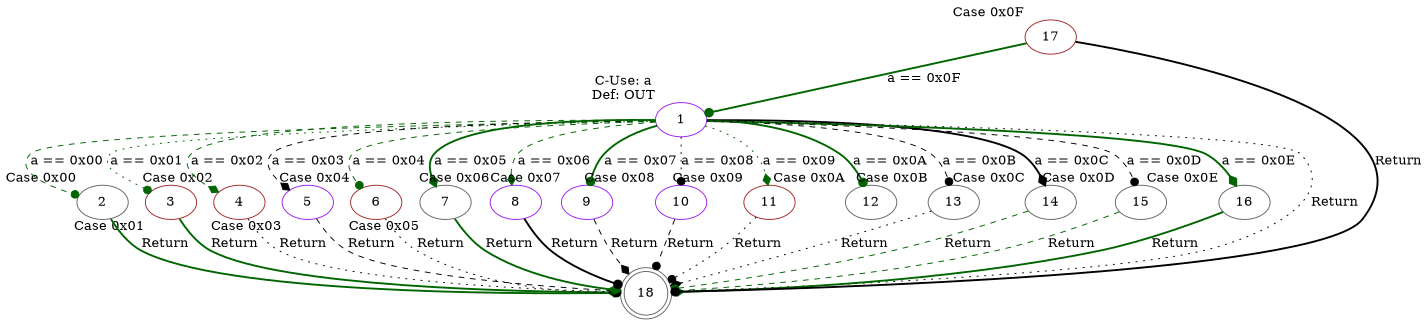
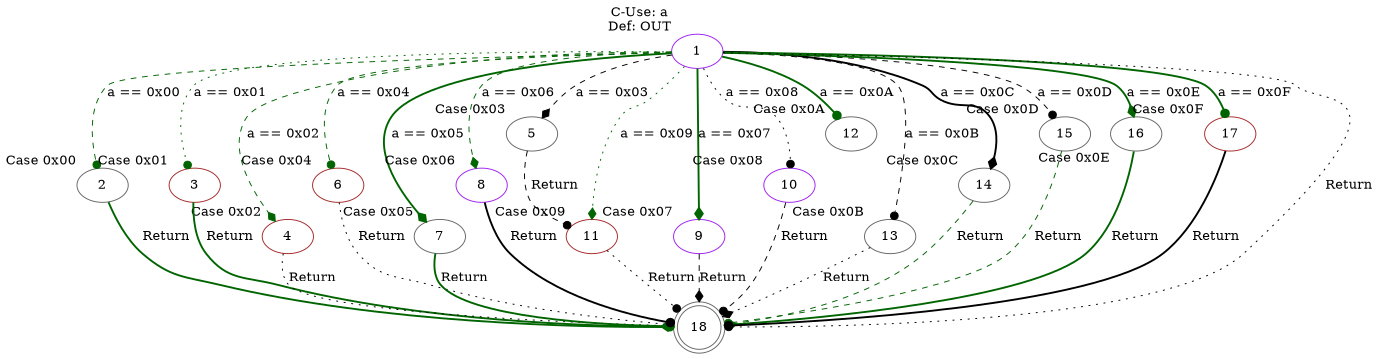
edge "17 Case 0x0F" -> "1 C-Use: a Def: OUT": reversed
edge "1 C-Use: a Def: OUT" -> "9 Case 0x07": arrowhead dot -> diamond
node "5 Case 0x03": color purple -> gray40
edge "5 Case 0x03" -> "18": now "5 Case 0x03" -> "11 Case 0x09"
